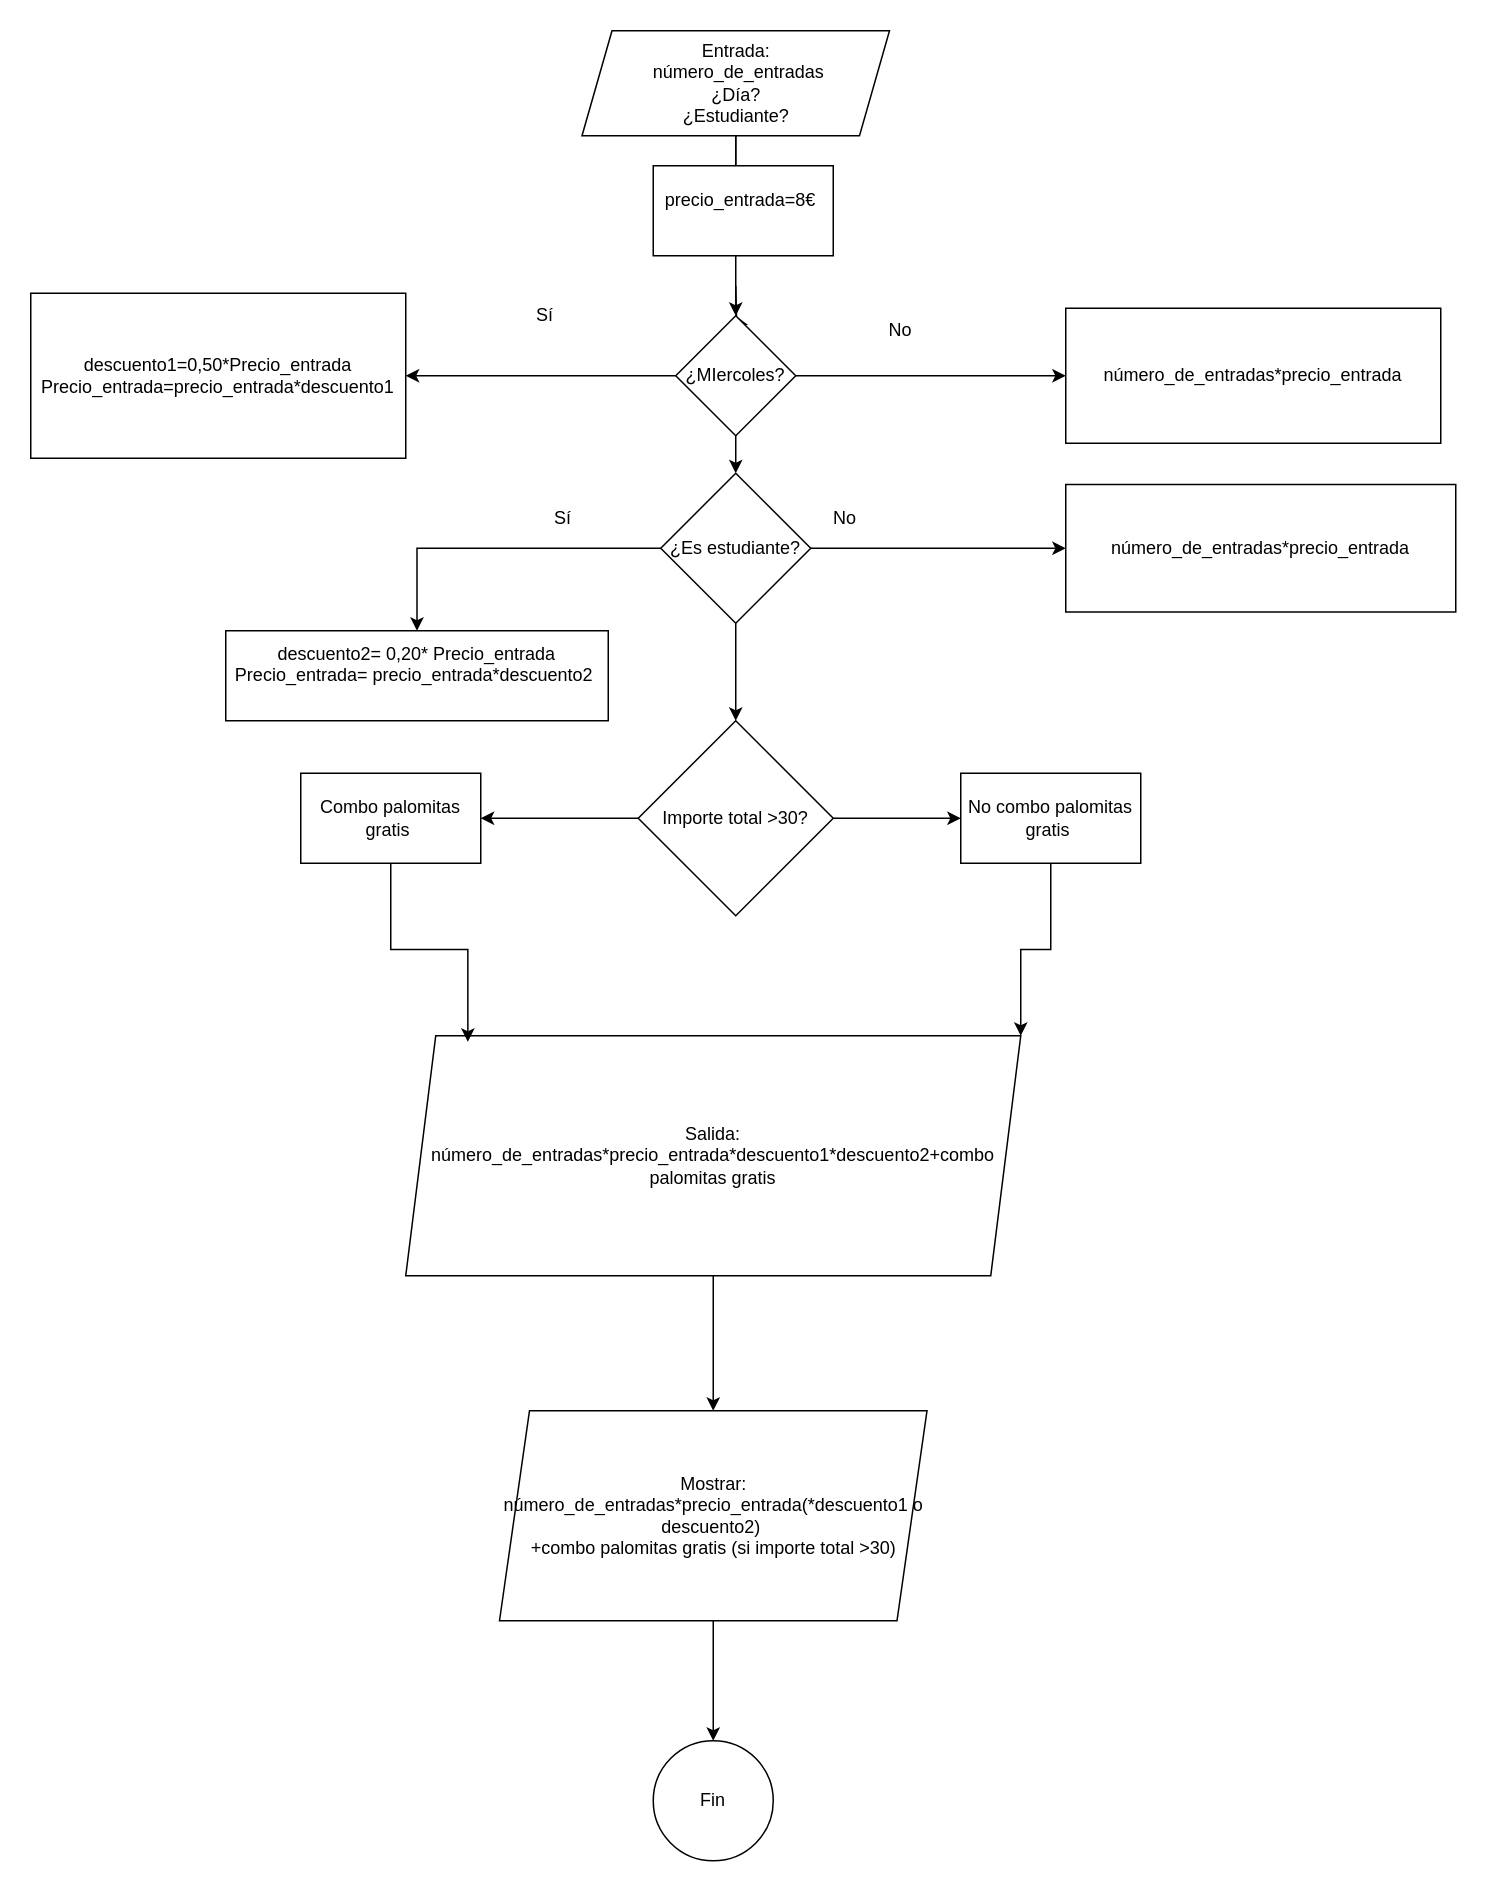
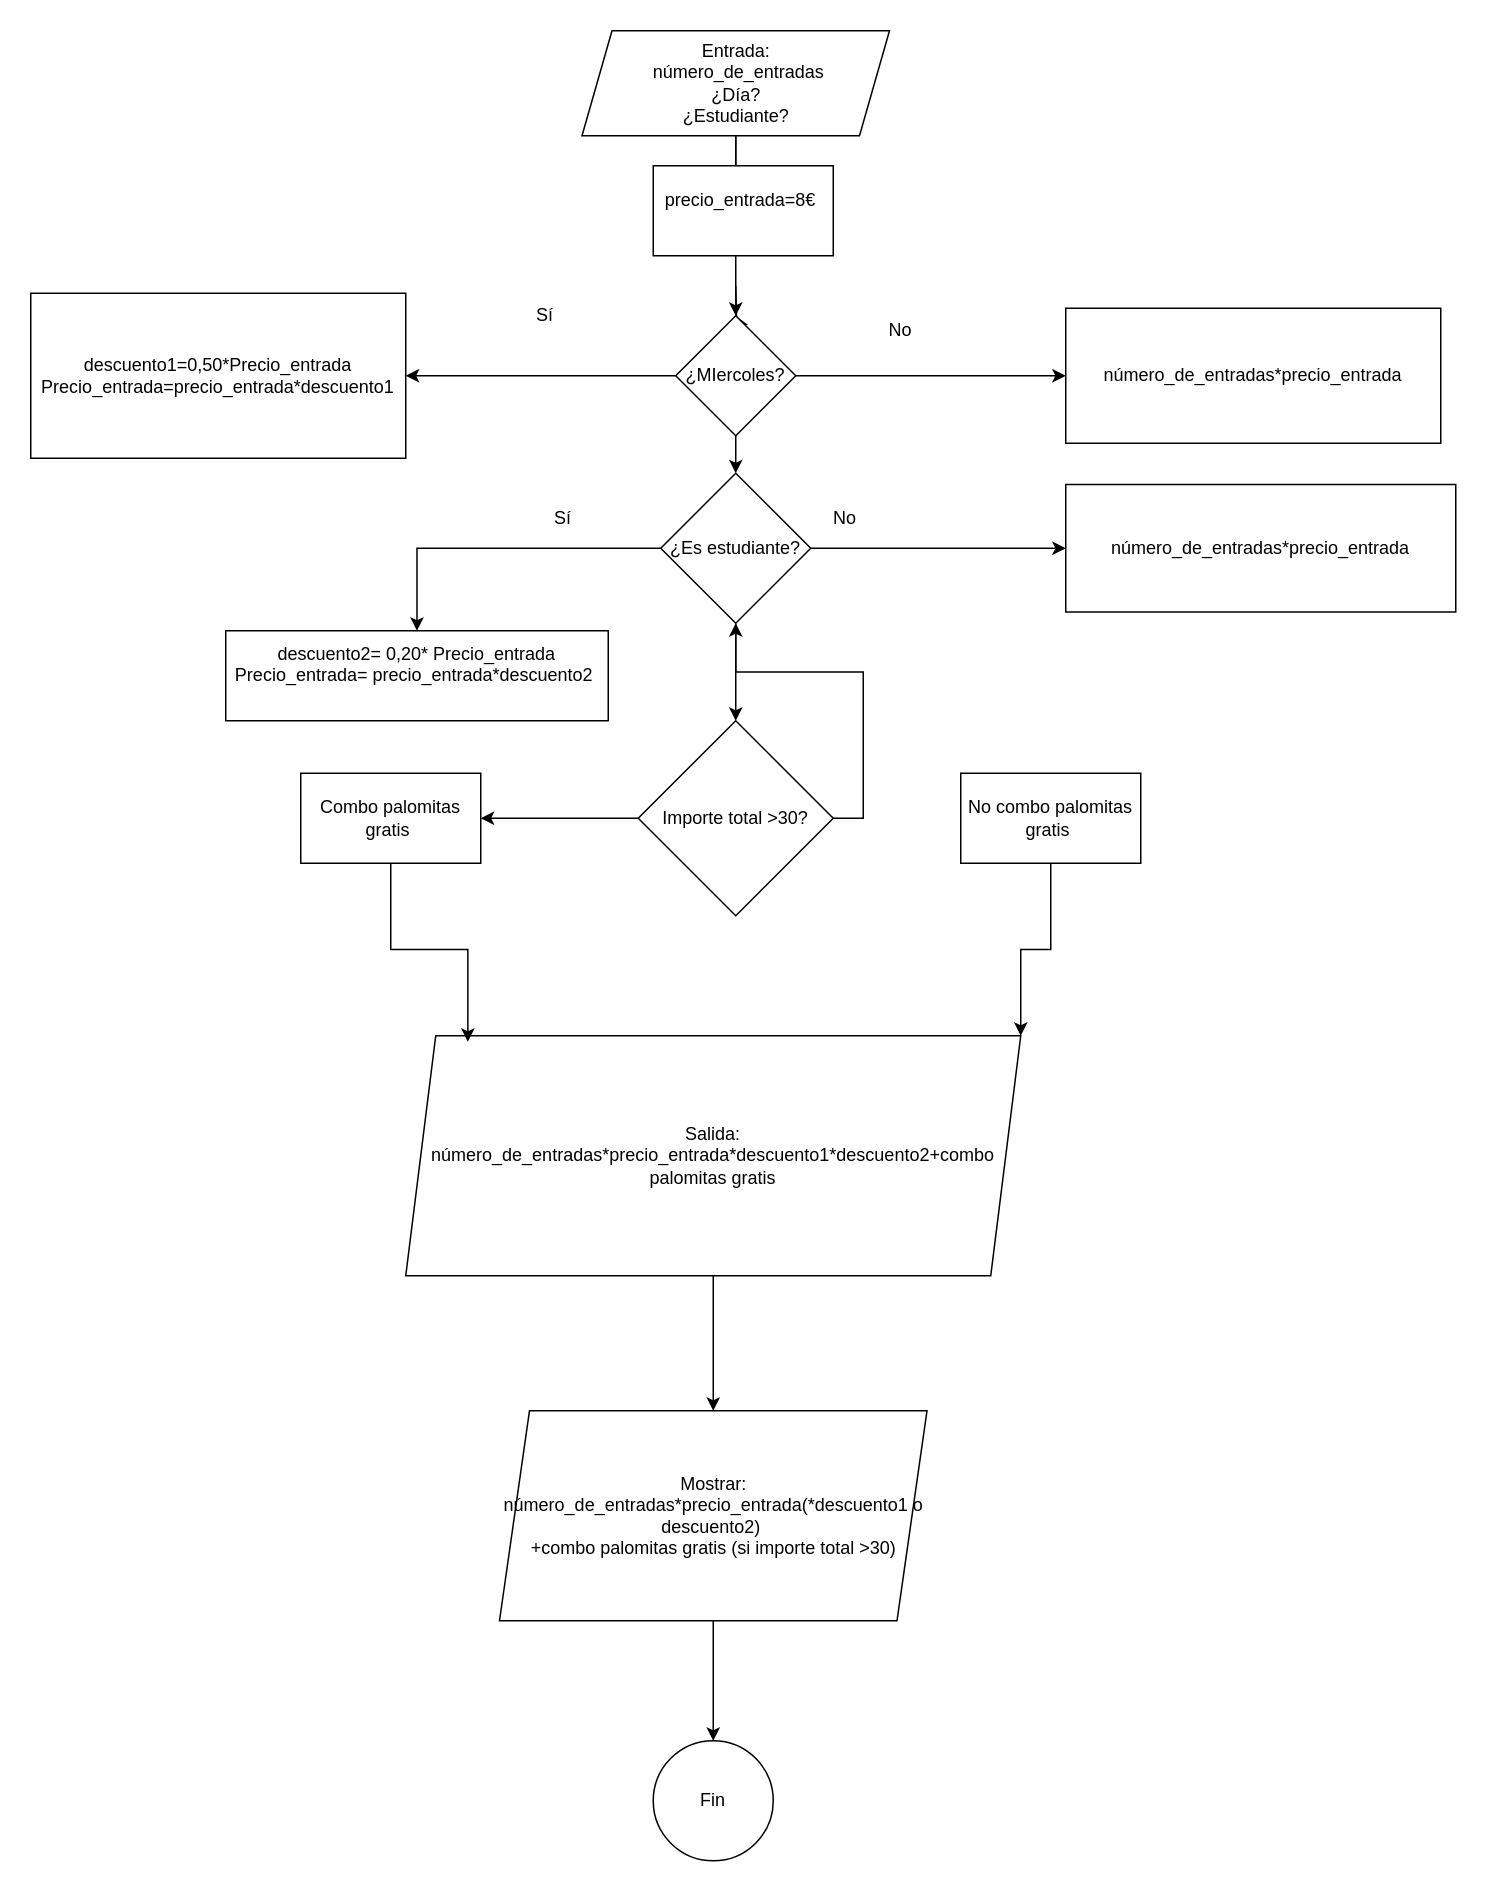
edge "Importe total >30?" -> "No combo palomitas gratis": now "Importe total >30?" -> "¿Es estudiante?"
